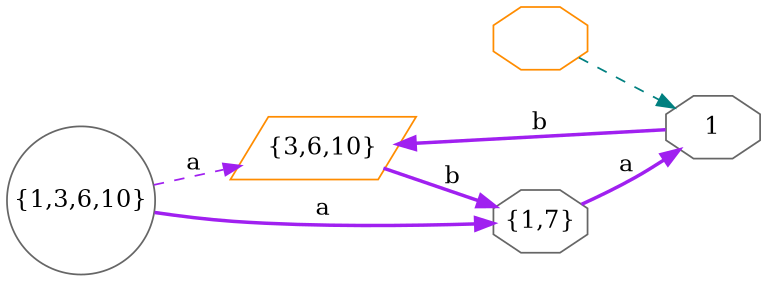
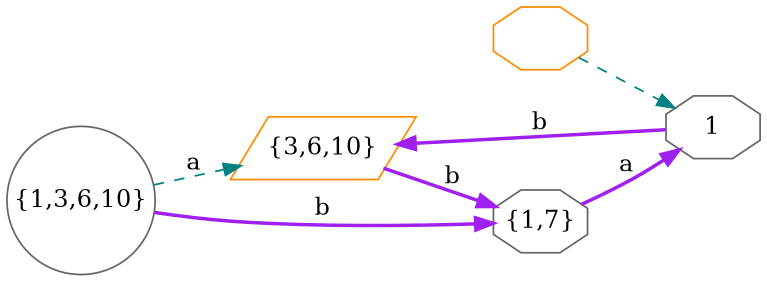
edge "{1,3,6,10}" -> "{3,6,10}": color purple -> teal
edge "{1,3,6,10}" -> "{1,7}": label "a" -> "b"
